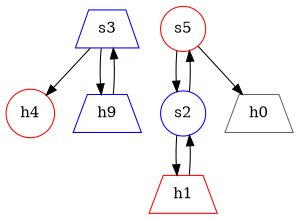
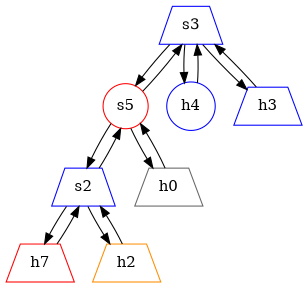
edge "s3" -> "s5": added
edge "h4" -> "s3": added
edge "s5" -> "s3": added
node "h4": color red -> blue
node "h9": label "h9" -> "h3"
node "s2": shape circle -> trapezium
edge "h0" -> "s5": added
node "h1": label "h1" -> "h7"
node "h2": added
